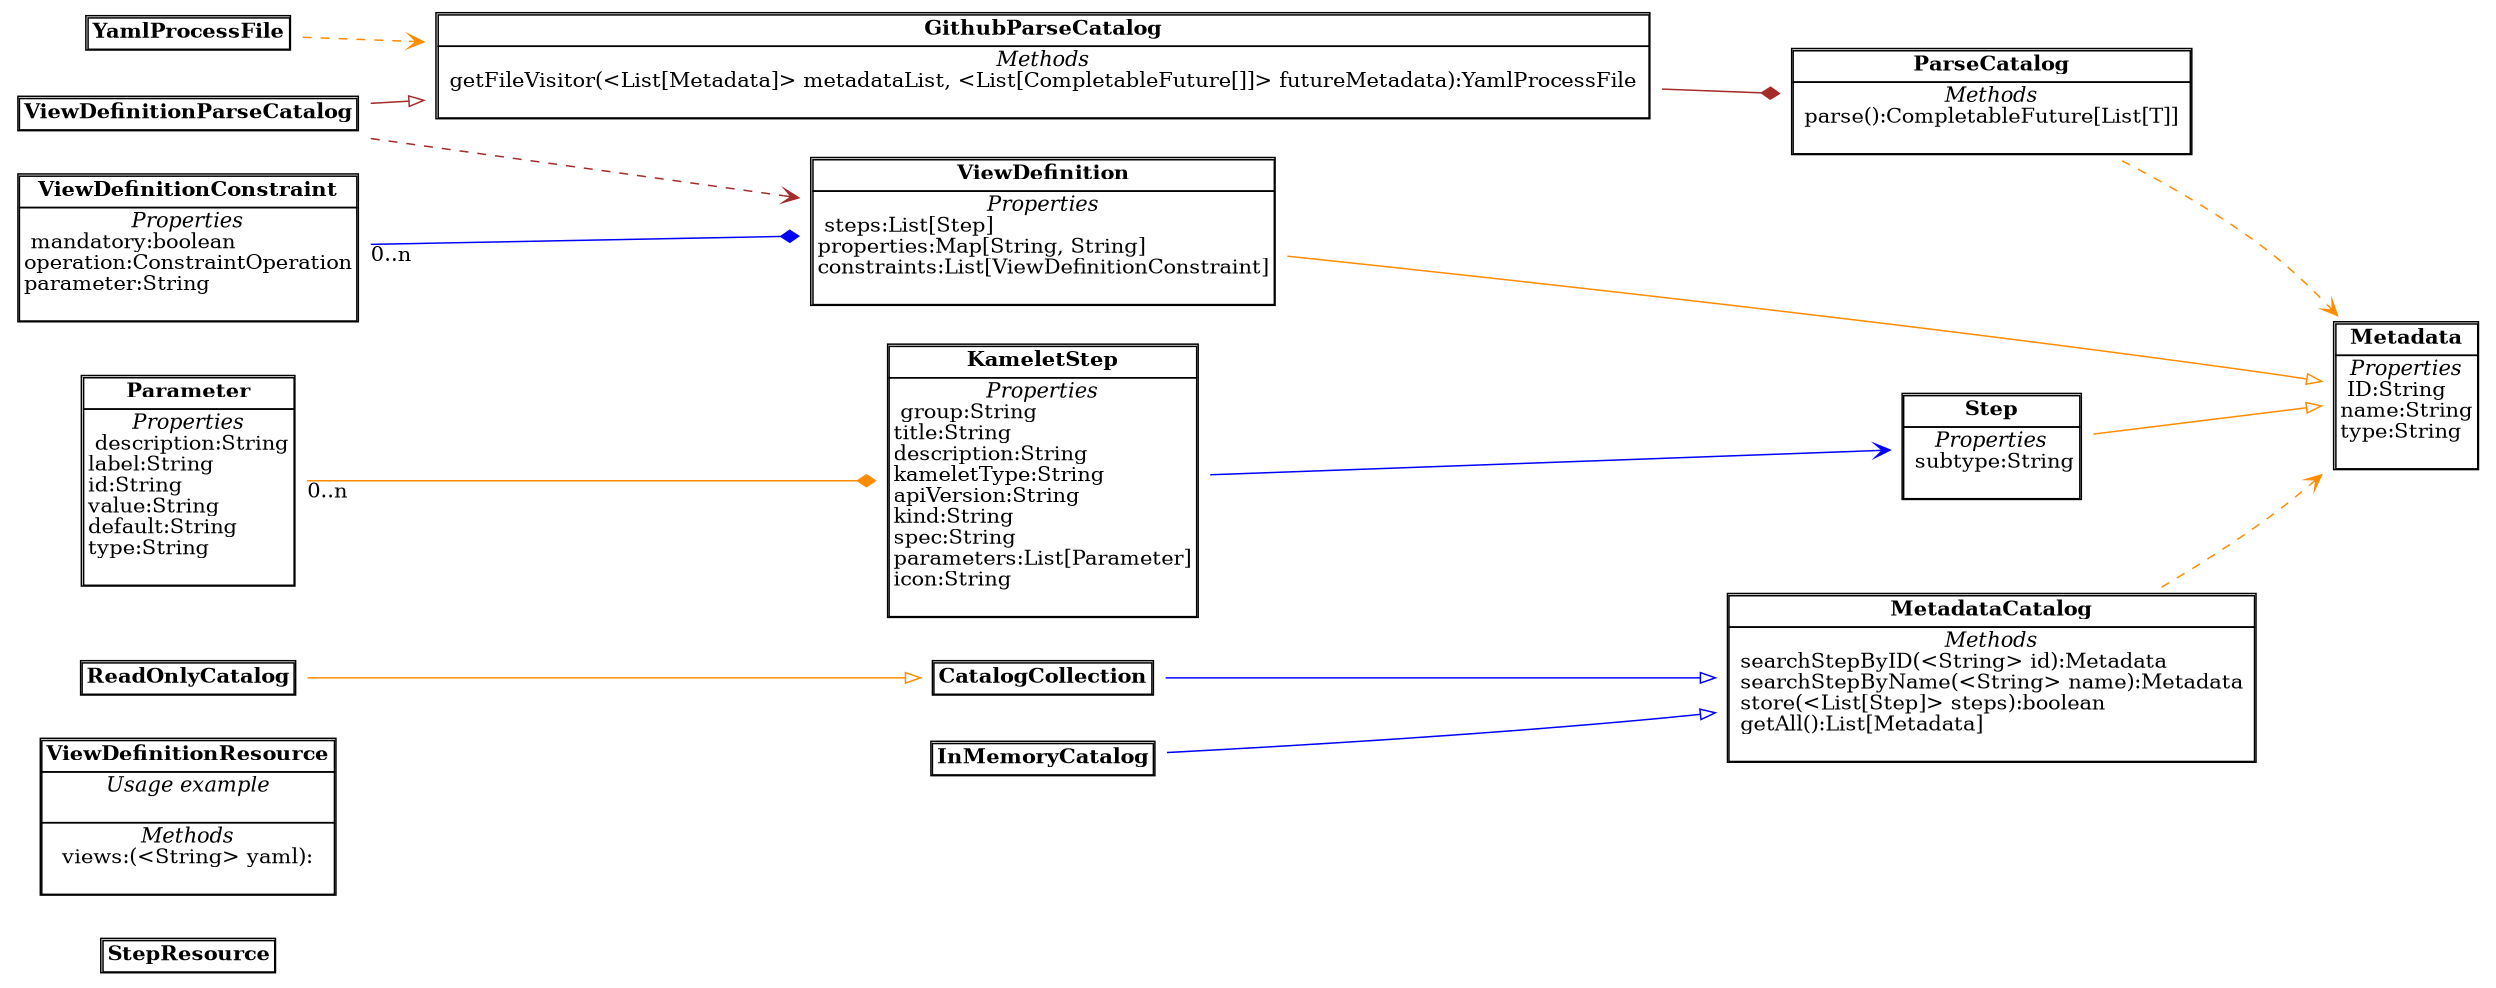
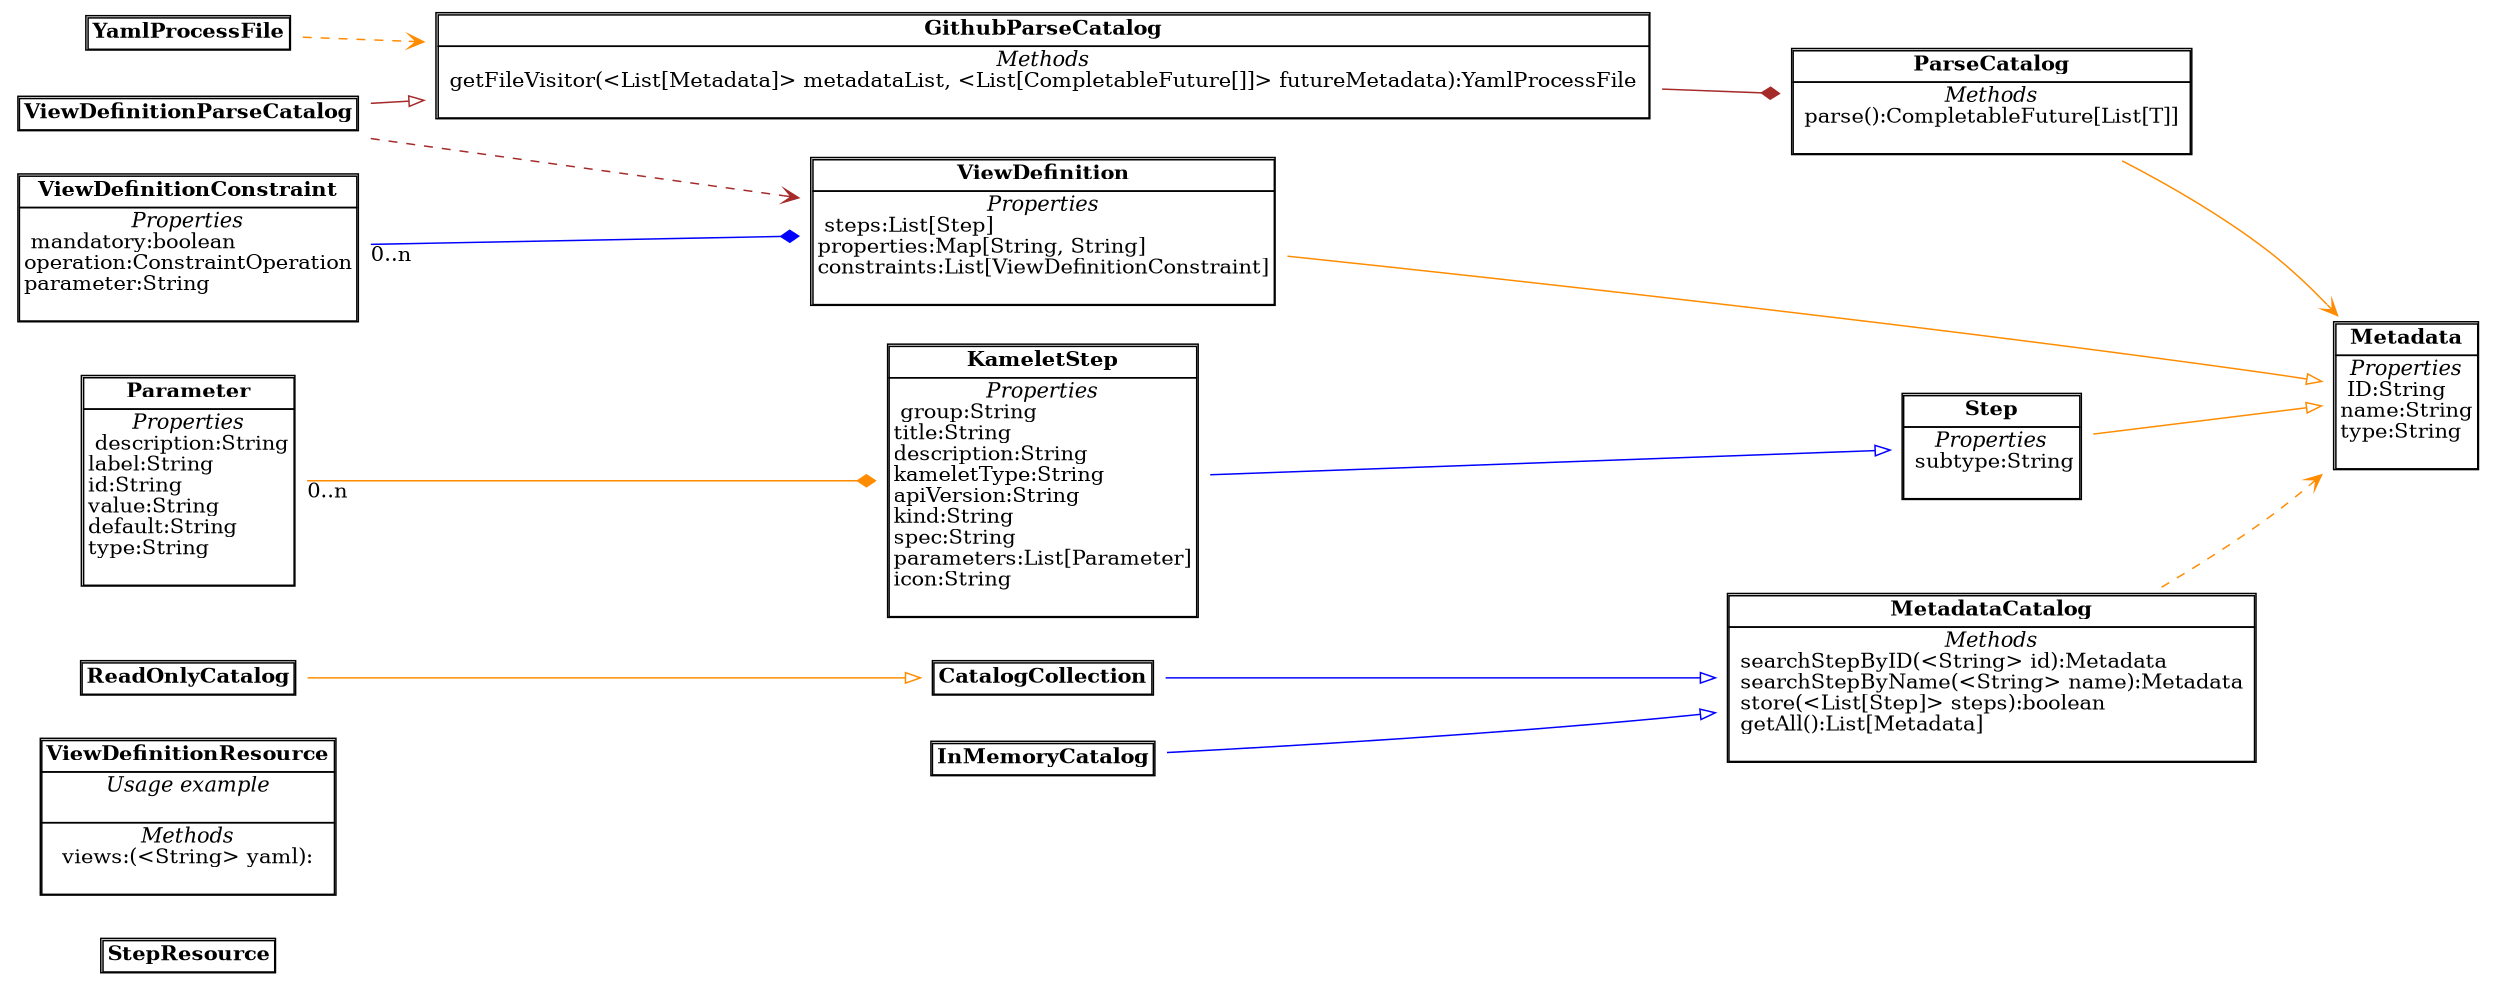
edge "ParseCatalog" -> "Metadata": style dashed -> solid
edge "KameletStep" -> "Step": arrowhead open -> empty
